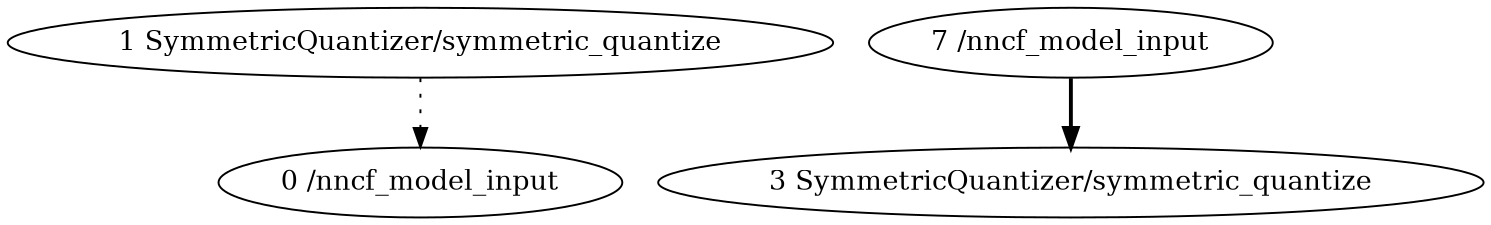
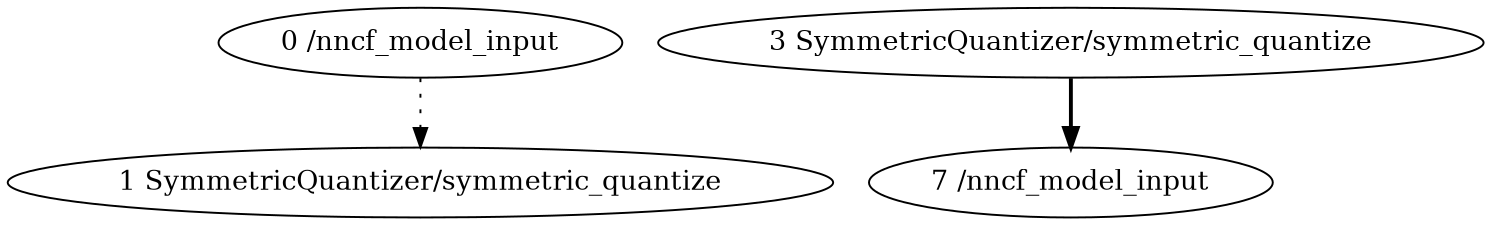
edge "1 SymmetricQuantizer/symmetric_quantize" -> "0 /nncf_model_input": reversed
edge "7 /nncf_model_input" -> "3 SymmetricQuantizer/symmetric_quantize": reversed
